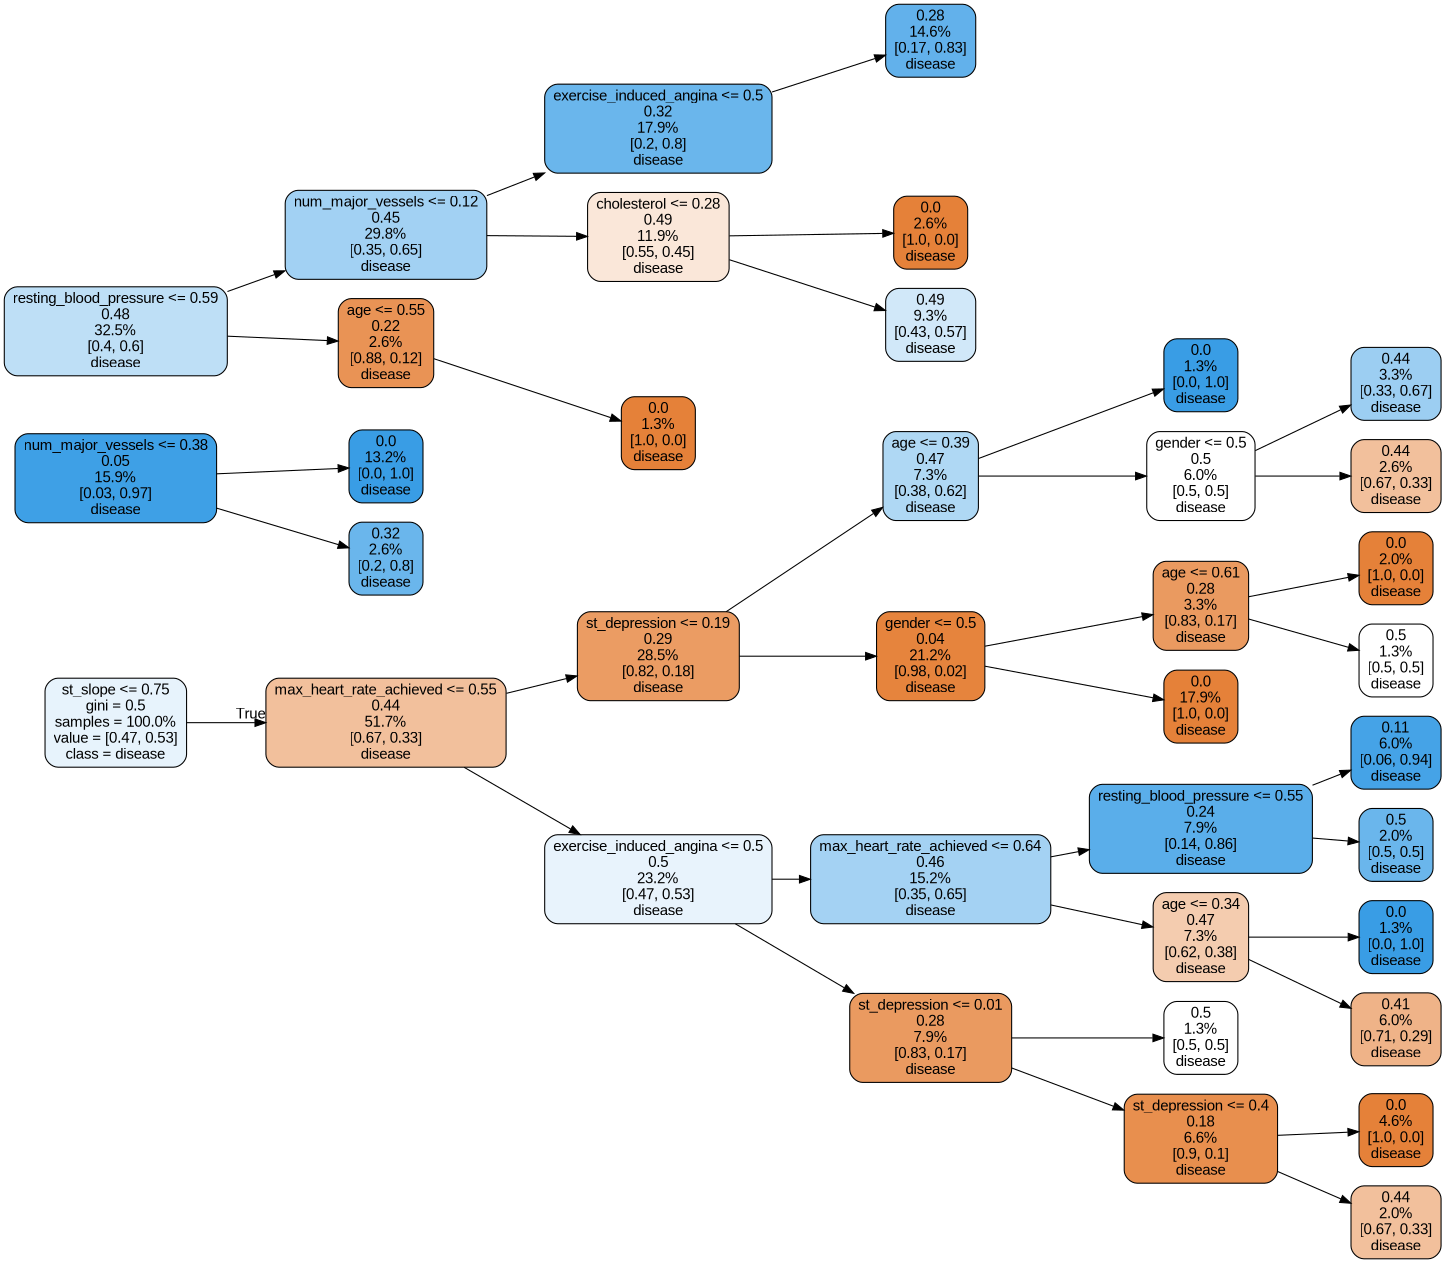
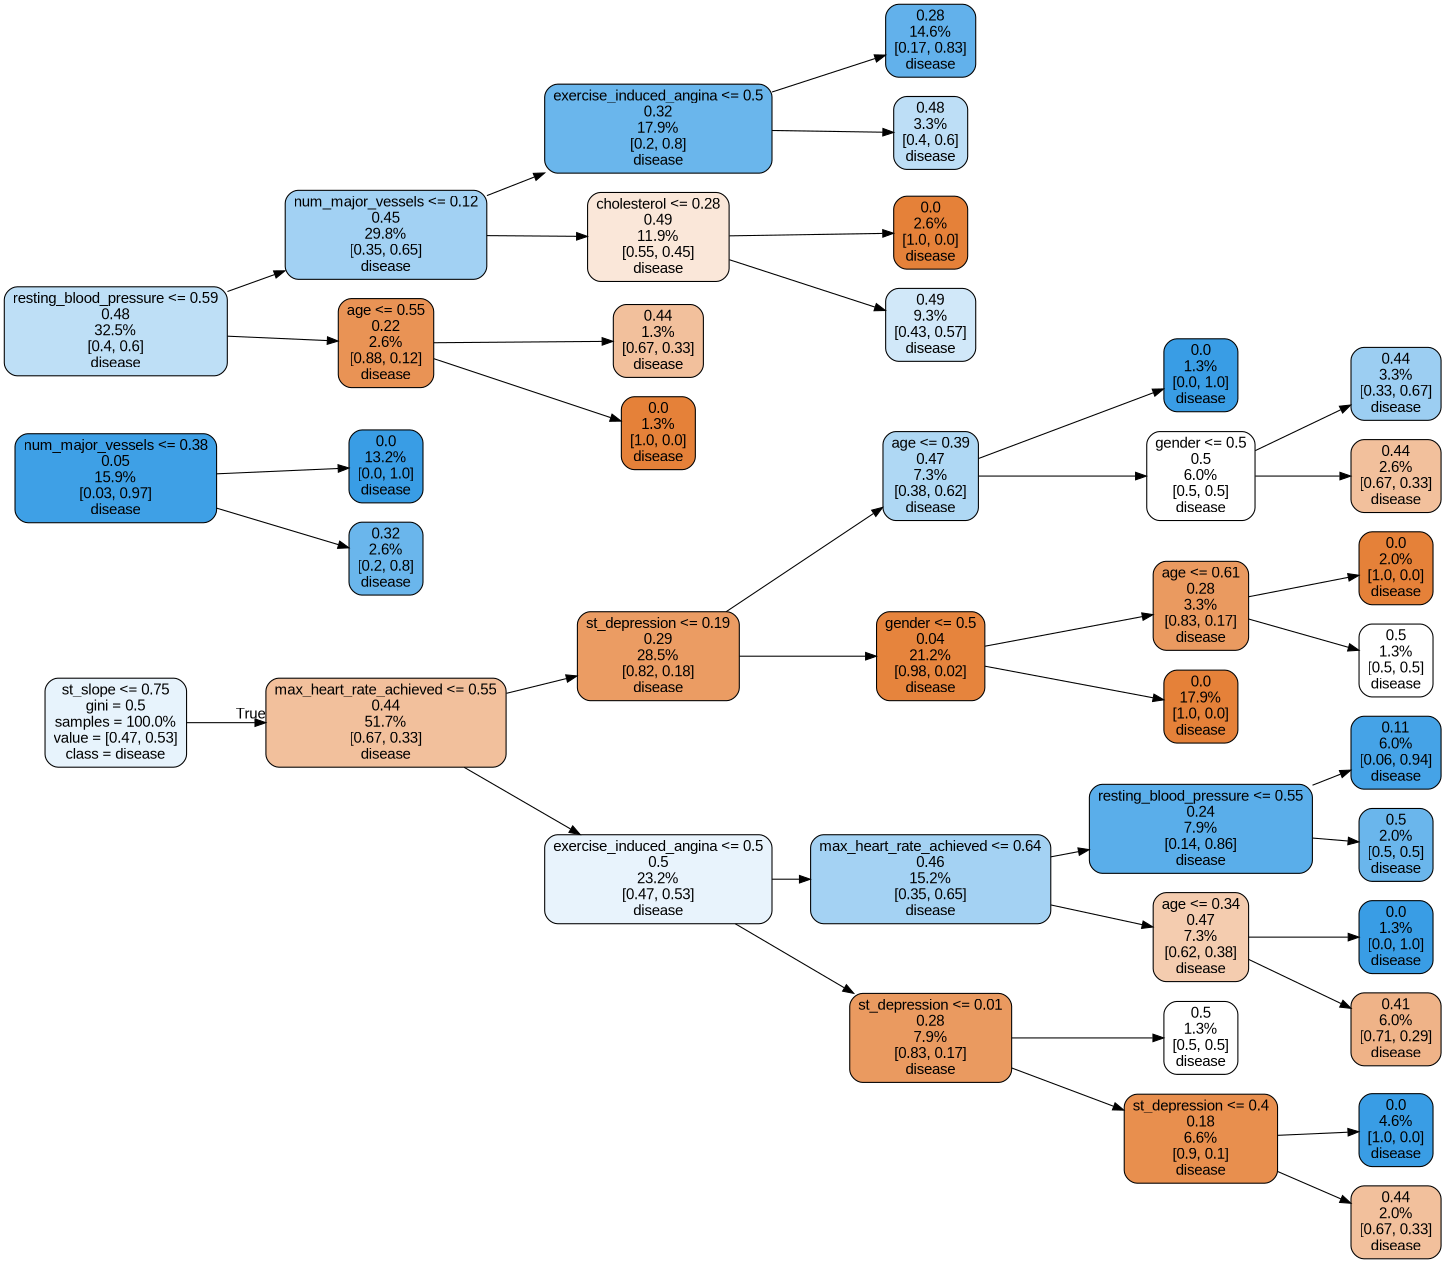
node "0.48 3.3% [0.4, 0.6] disease": added
node "0.44 1.3% [0.67, 0.33] disease": added
node "0.0 4.6% [1.0, 0.0] disease": fillcolor #e58139ff -> #399de5ff
